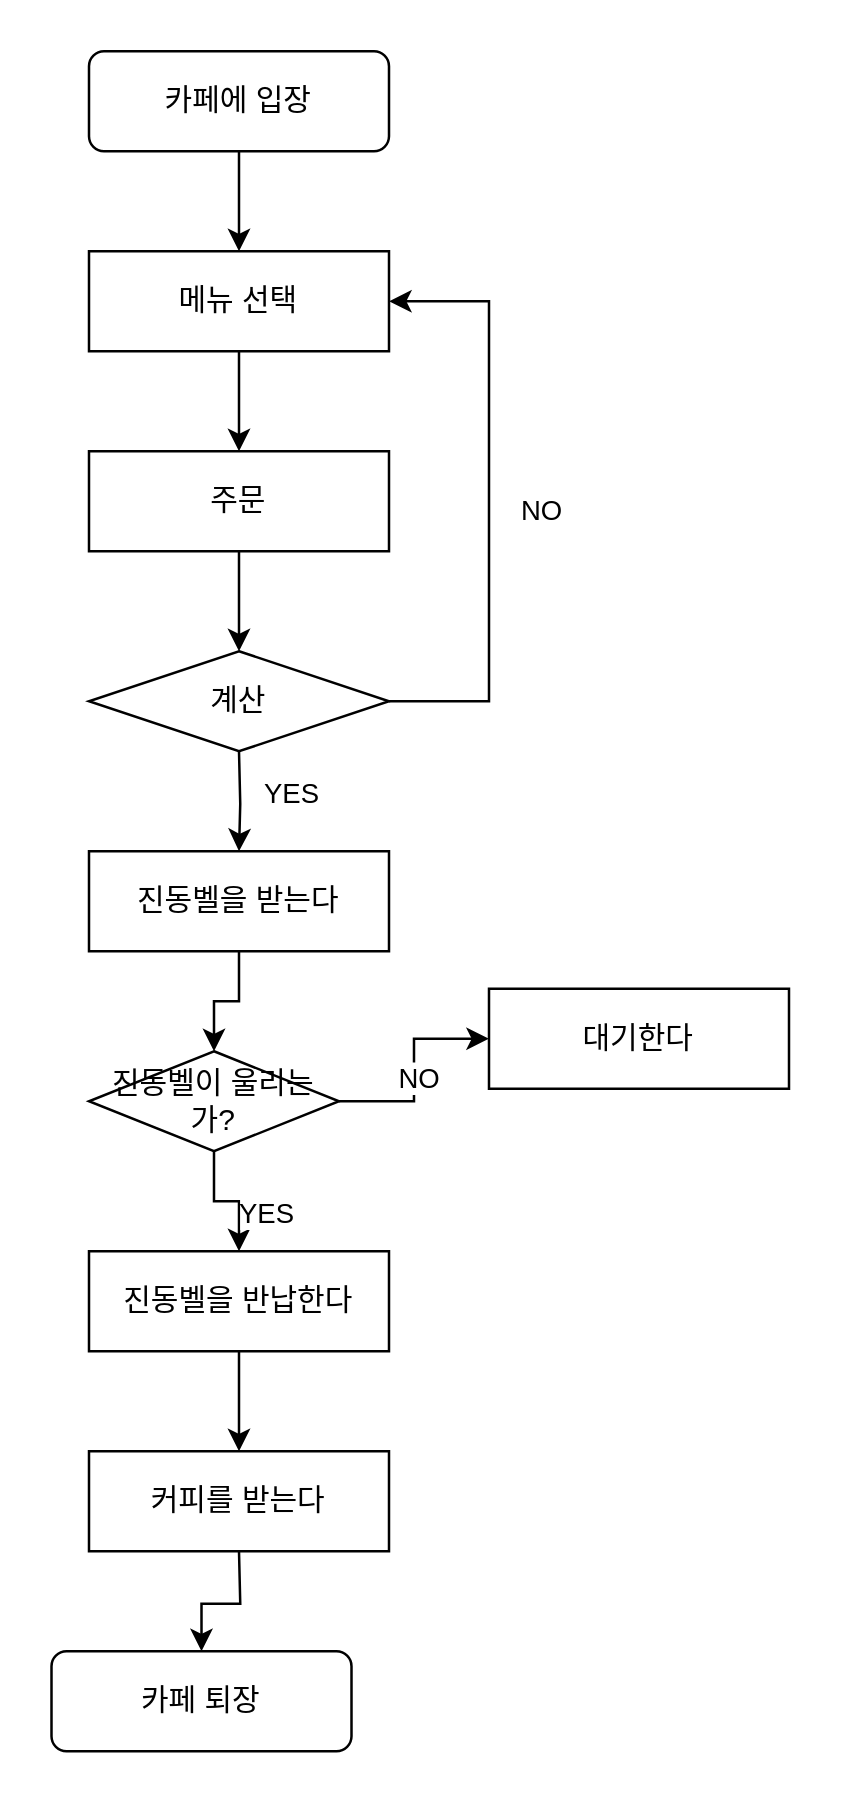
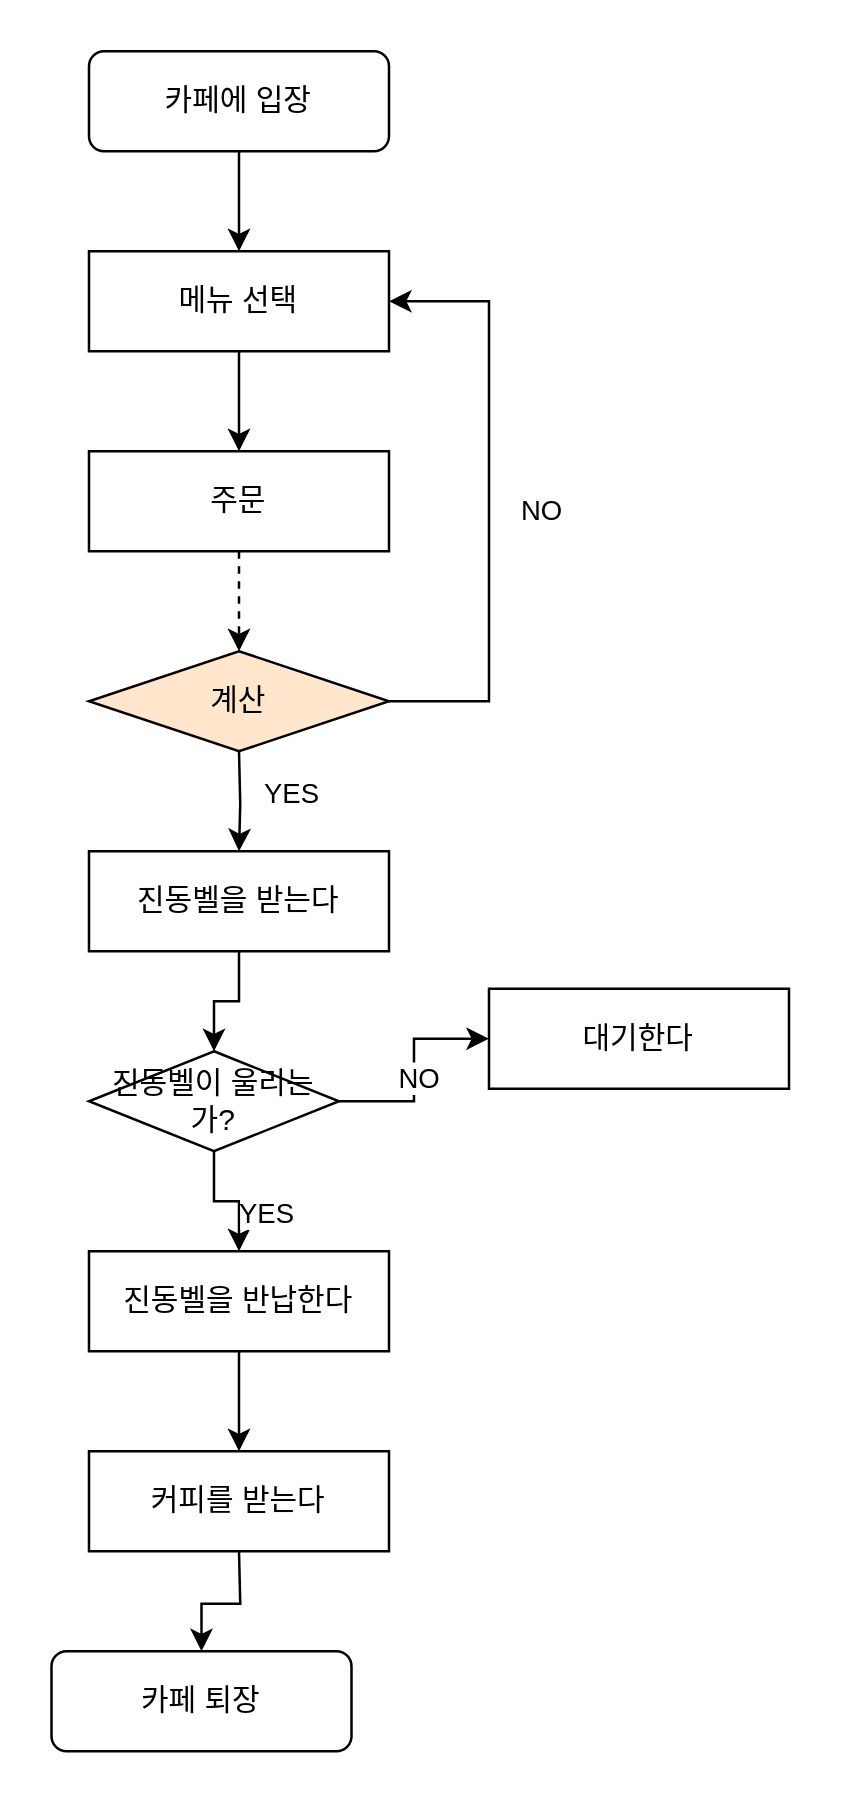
edge "주문" -> "계산": style solid -> dashed
node "계산": fillcolor #ffffff -> #ffe6cc
